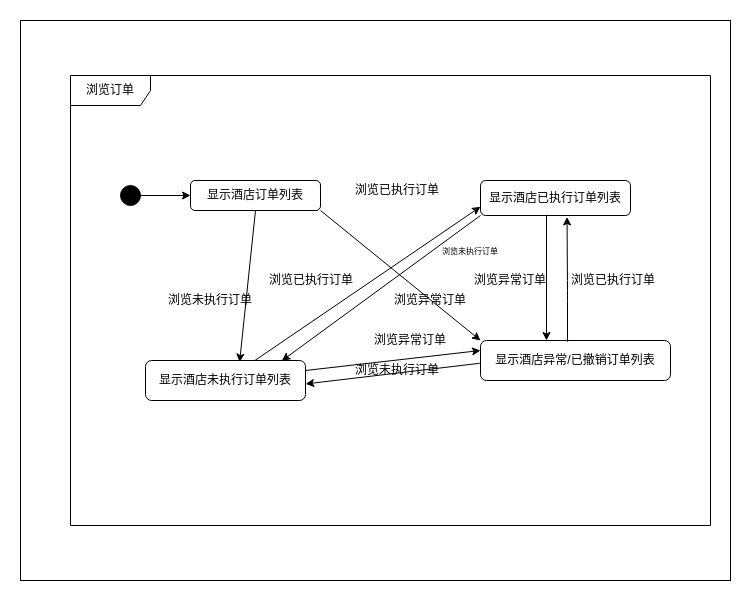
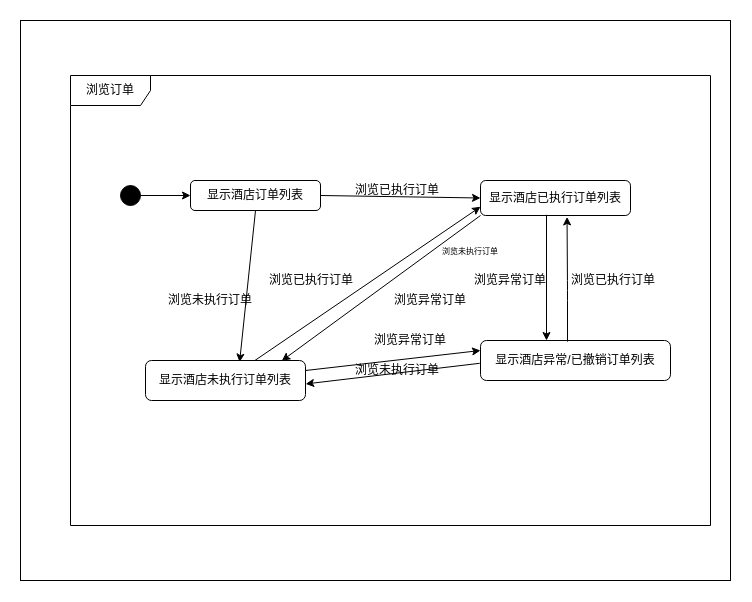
edge "显示酒店订单列表" -> "显示酒店已执行订单列表": added
edge "显示酒店订单列表" -> "显示酒店异常/已撤销订单列表": removed
